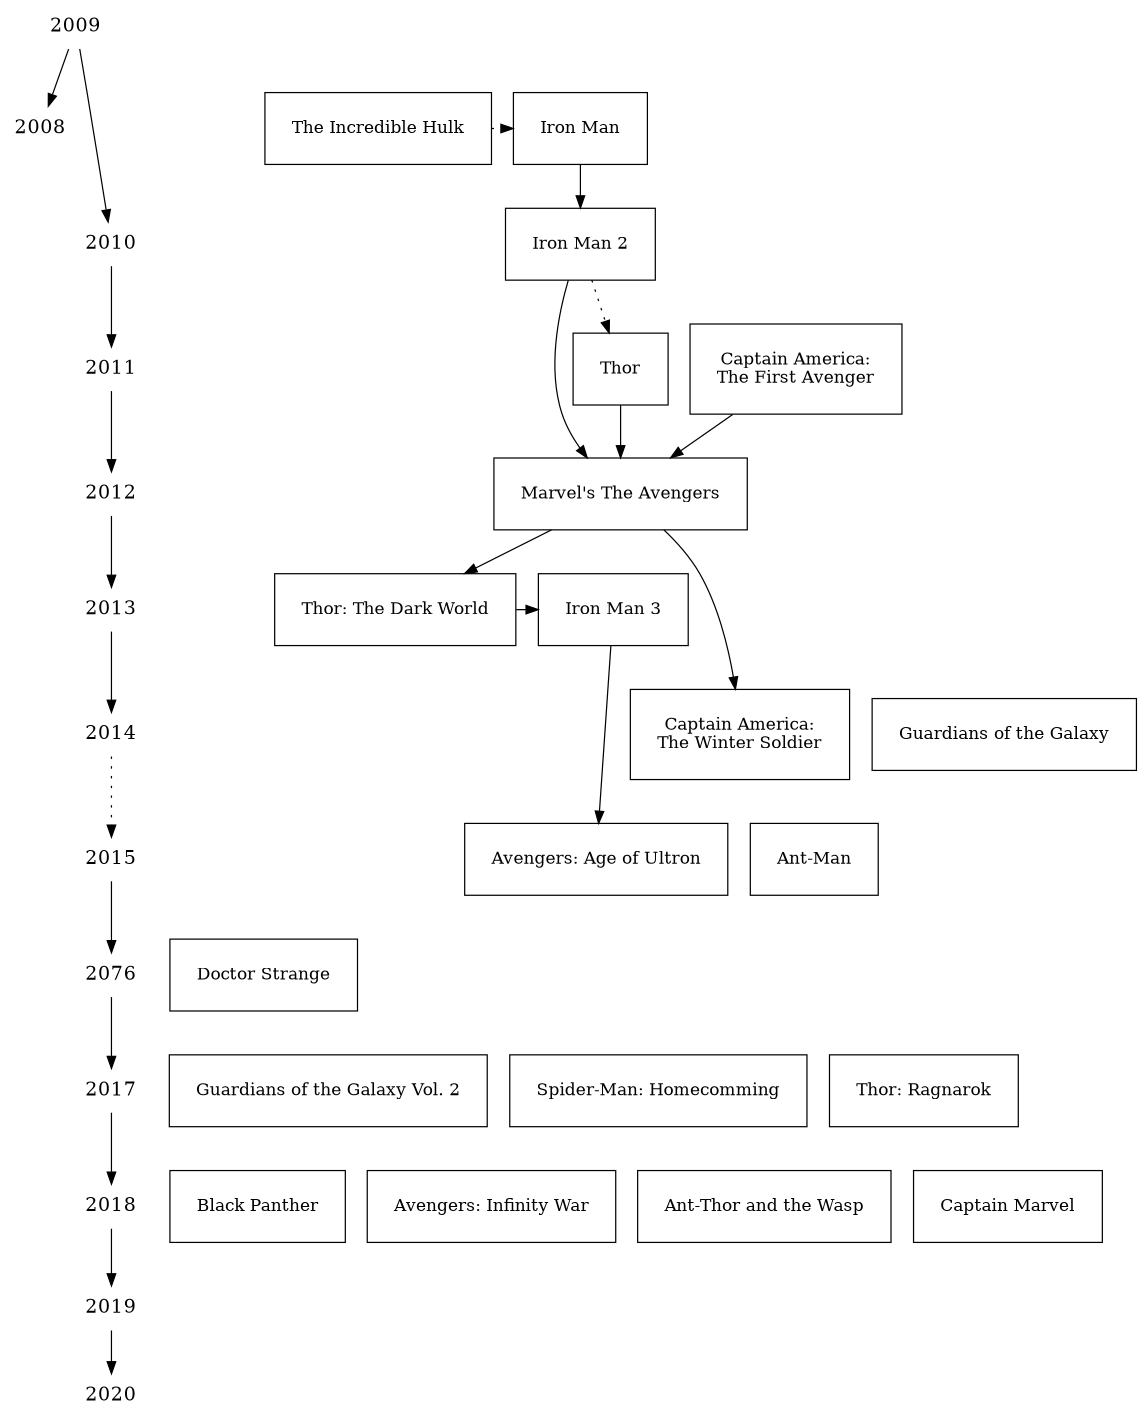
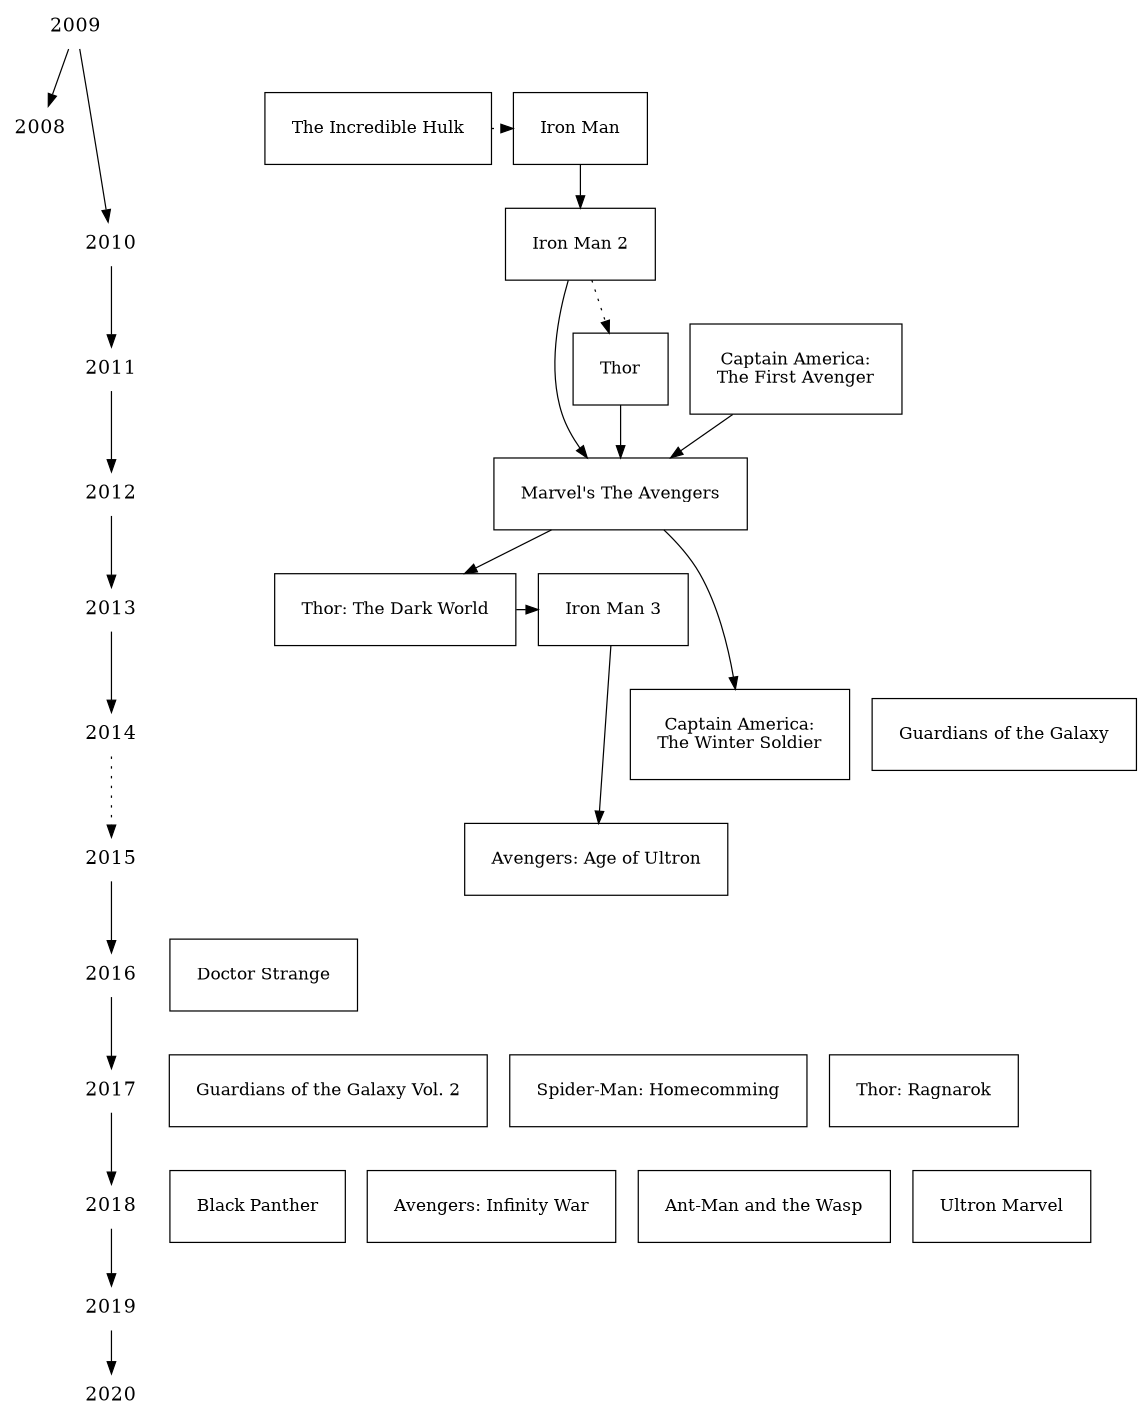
node "Ant-Man": removed
node "2076": label "2076" -> "2016"
node "Ant-Thor and the Wasp": label "Ant-Thor and the Wasp" -> "Ant-Man and the Wasp"
node "Captain Marvel": label "Captain Marvel" -> "Ultron Marvel"
